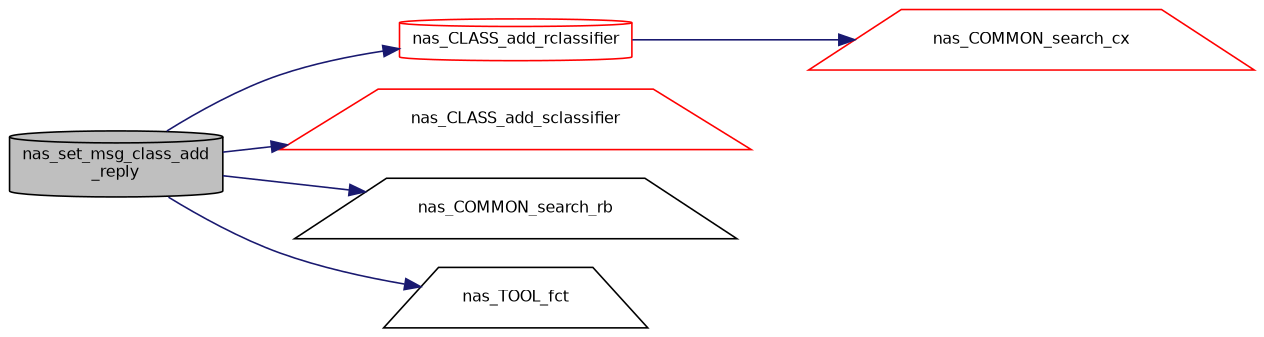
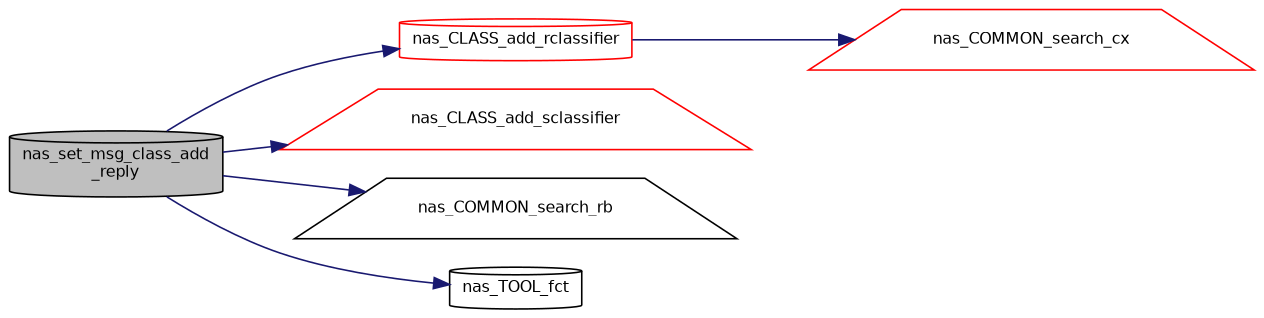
node "nas_TOOL_fct": shape trapezium -> cylinder
